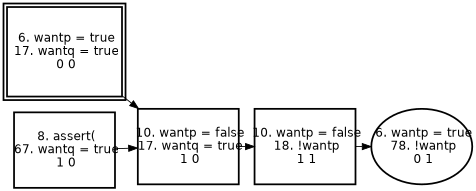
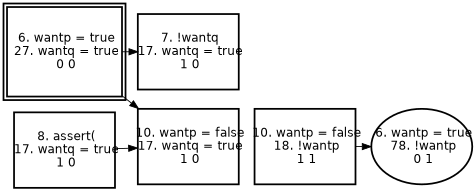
node "6. wantp = true 17. wantq = true 0 0": label "6. wantp = true 17. wantq = true 0 0" -> "6. wantp = true 27. wantq = true 0 0"
node "7. !wantq 17. wantq = true 1 0": added
edge "10. wantp = false 17. wantq = true 1 0" -> "10. wantp = false 18. !wantp 1 1": removed
node "8. assert( 67. wantq = true 1 0": label "8. assert( 67. wantq = true 1 0" -> "8. assert( 17. wantq = true 1 0"
